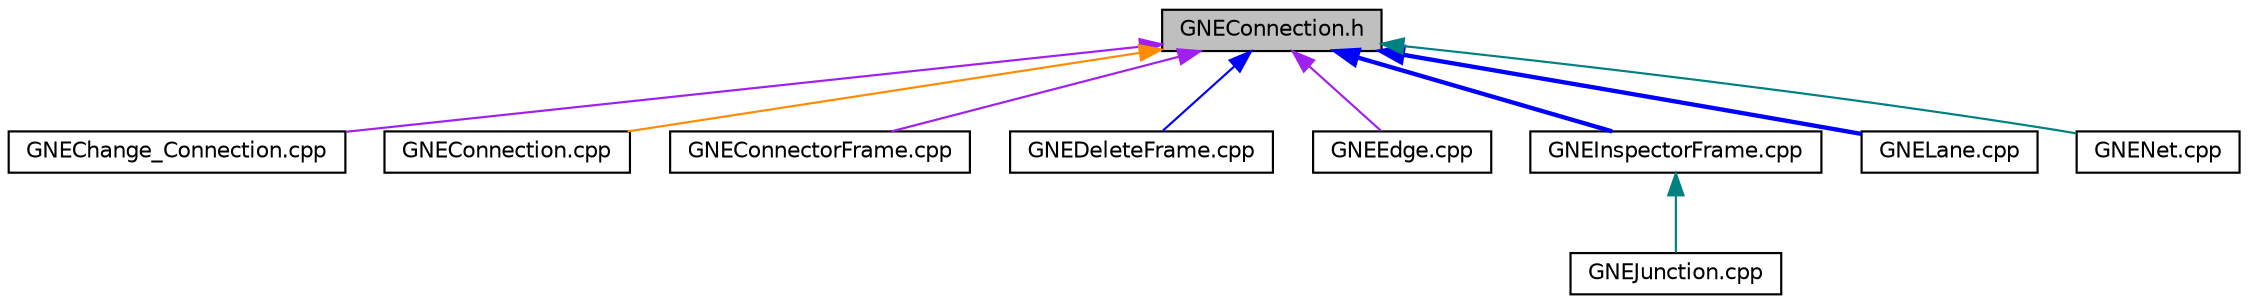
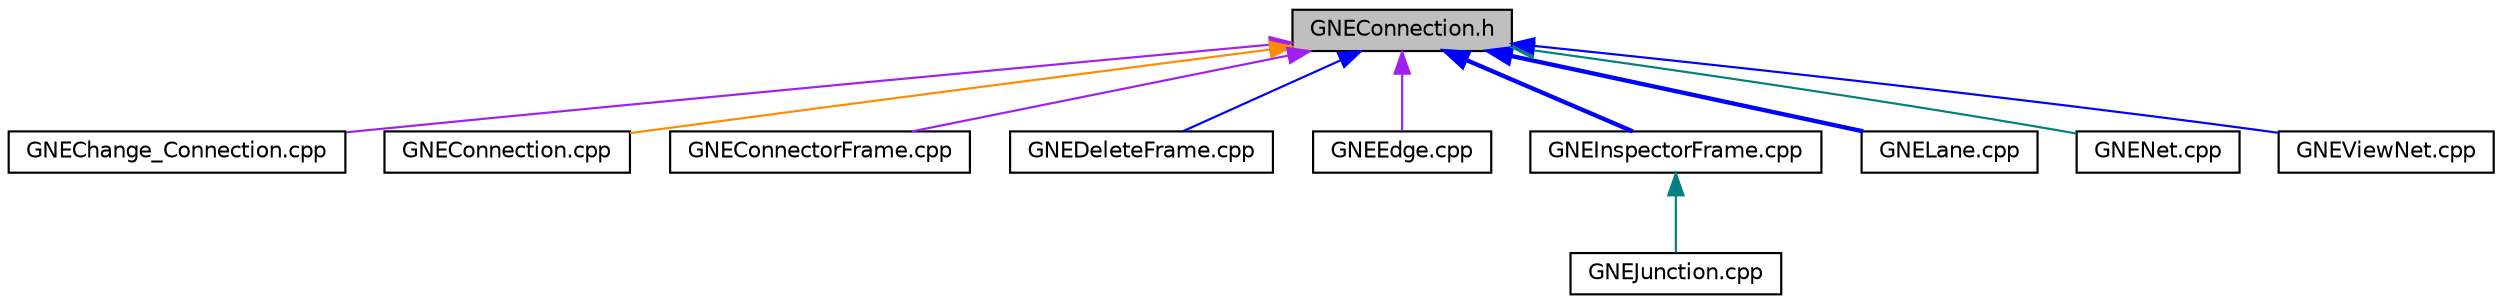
node "GNEViewNet.cpp": added
